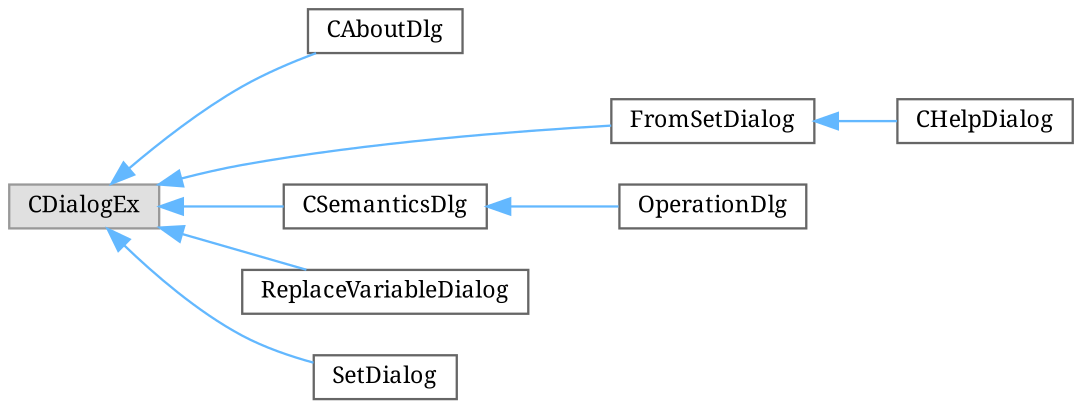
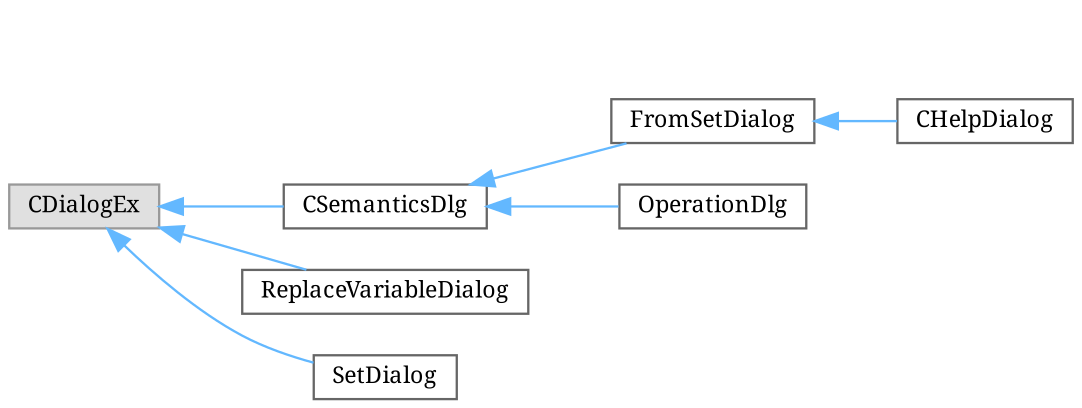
node "CAboutDlg": removed
edge "FromSetDialog" -> "CDialogEx": now "FromSetDialog" -> "CSemanticsDlg"
